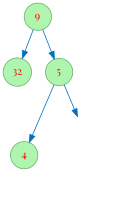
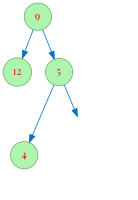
node "32": label "32" -> "12"
